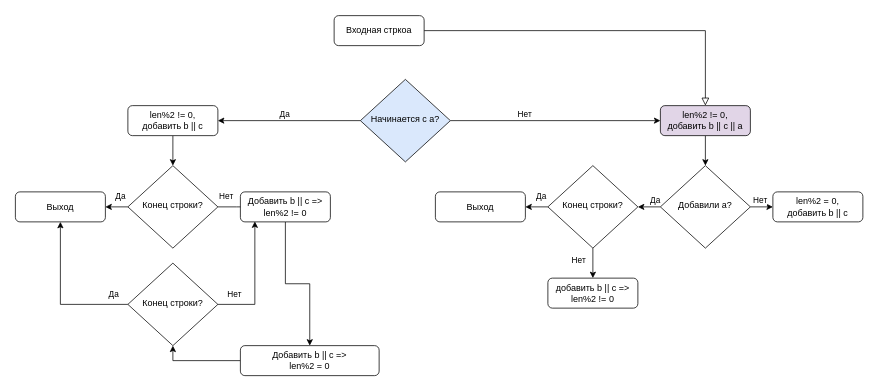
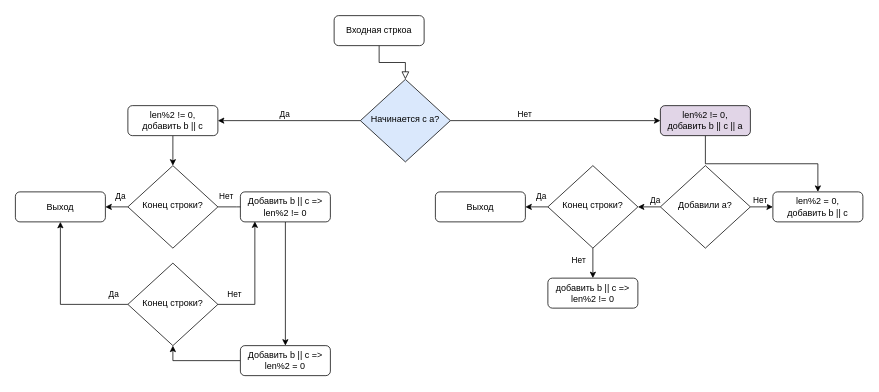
edge "Входная стркоа" -> "len%2 != 0, добавить b || c || a": now "Входная стркоа" -> "Начинается с а?"
edge "len%2 != 0, добавить b || c || a" -> "Добавили a?": now "len%2 != 0, добавить b || c || a" -> "len%2 = 0, добавить b || c"
node "Добавить b || c => len%2 = 0": size 139x30 -> 90x30
